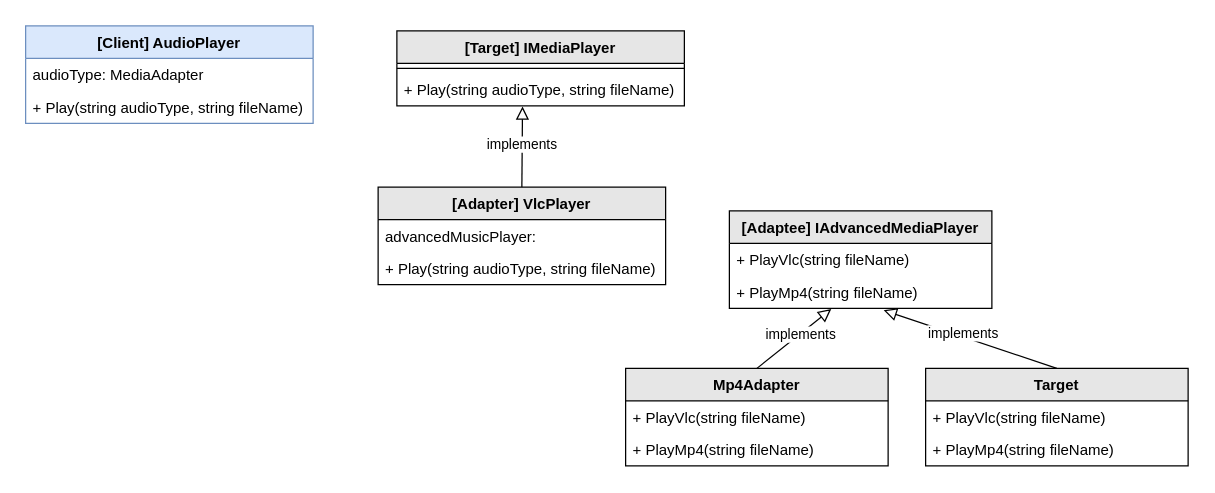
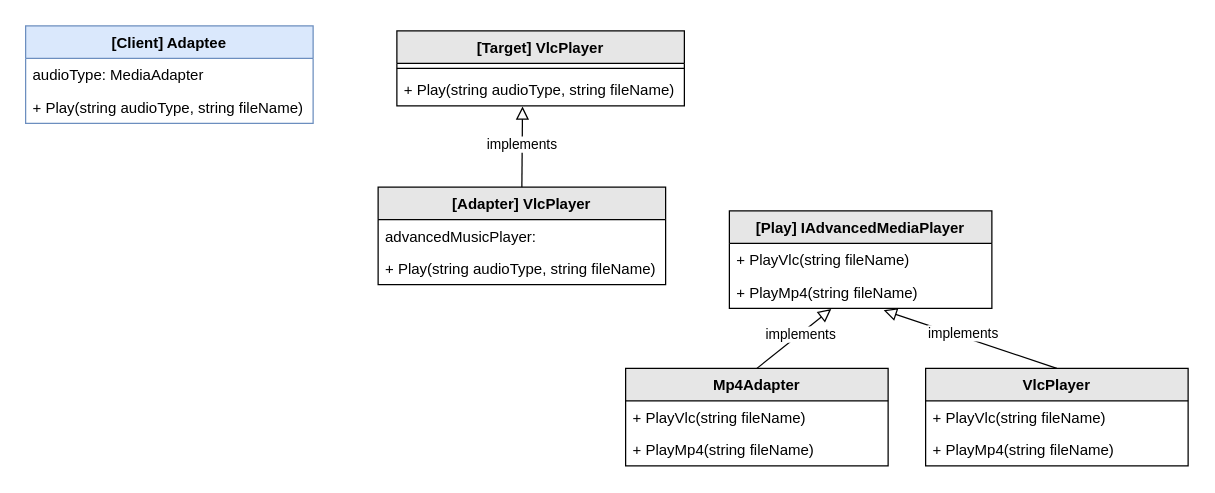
node "[Client] AudioPlayer": label "[Client] AudioPlayer" -> "[Client] Adaptee"
node "[Target] IMediaPlayer": label "[Target] IMediaPlayer" -> "[Target] VlcPlayer"
node "[Adaptee] IAdvancedMediaPlayer": label "[Adaptee] IAdvancedMediaPlayer" -> "[Play] IAdvancedMediaPlayer"
node "Target": label "Target" -> "VlcPlayer"
